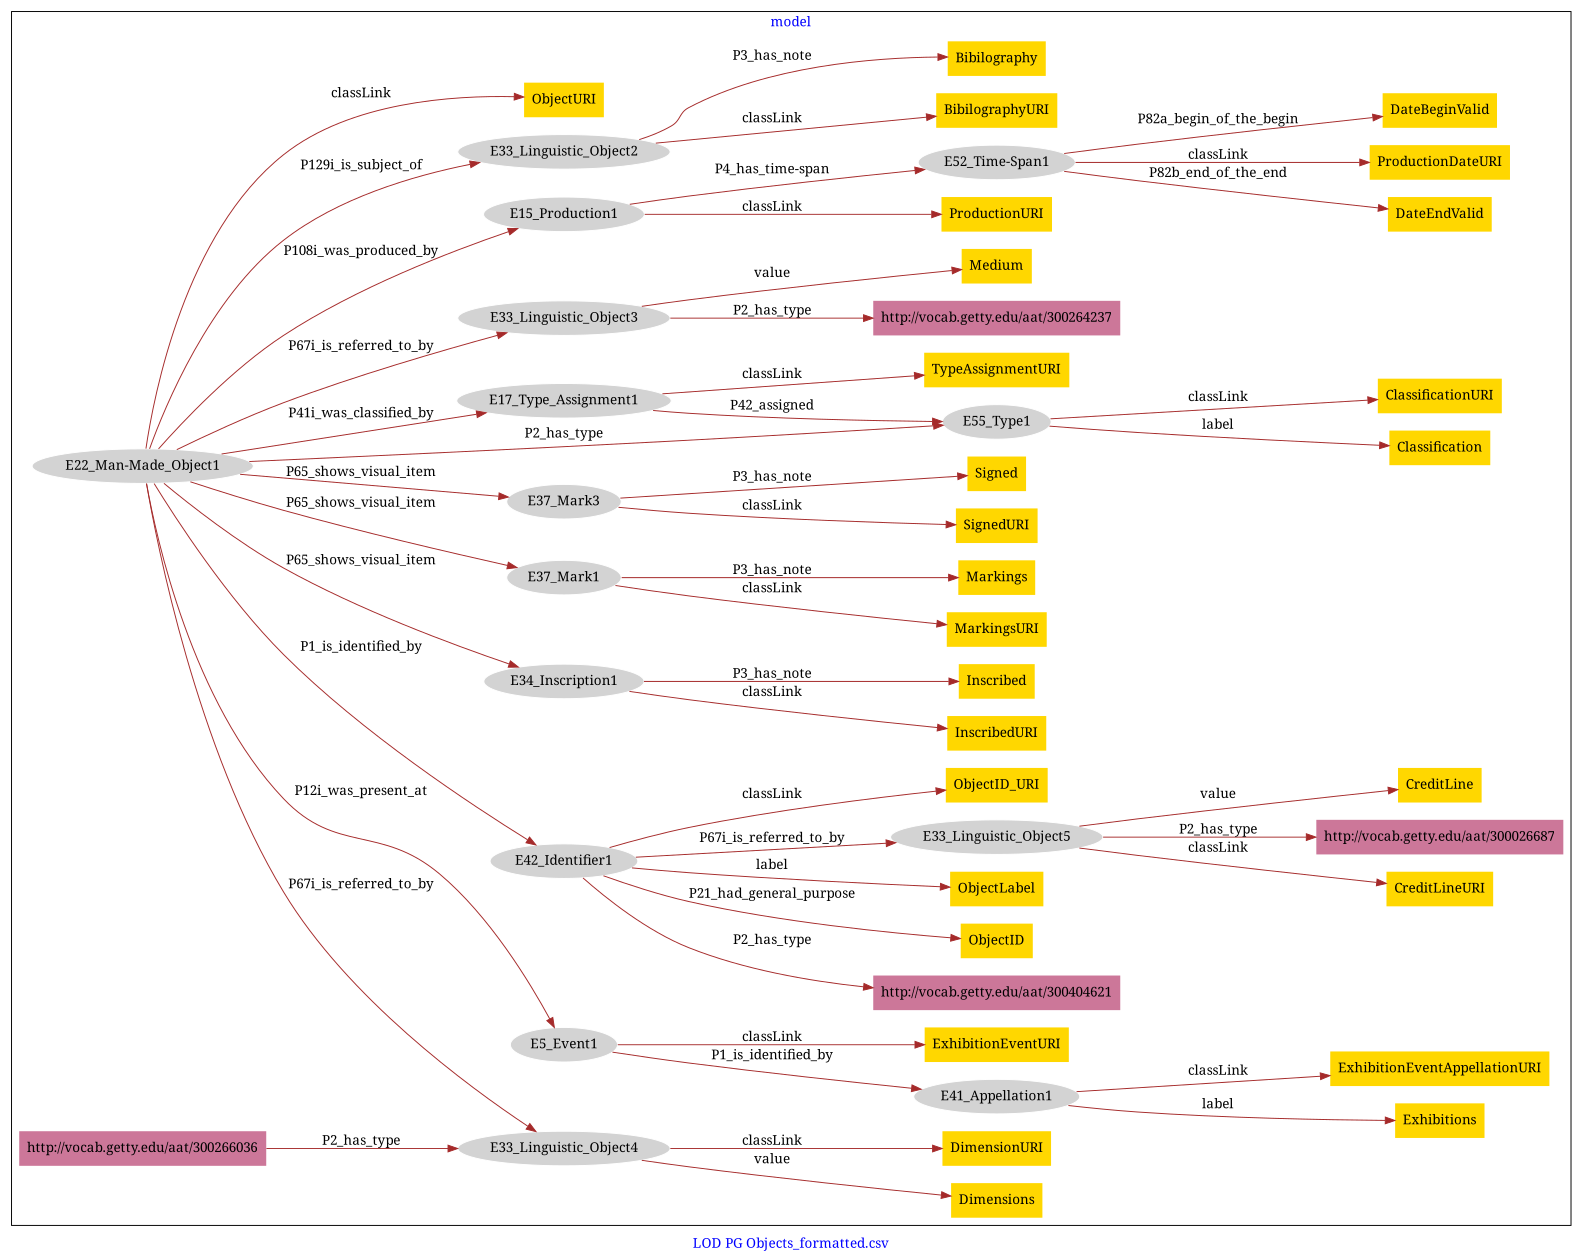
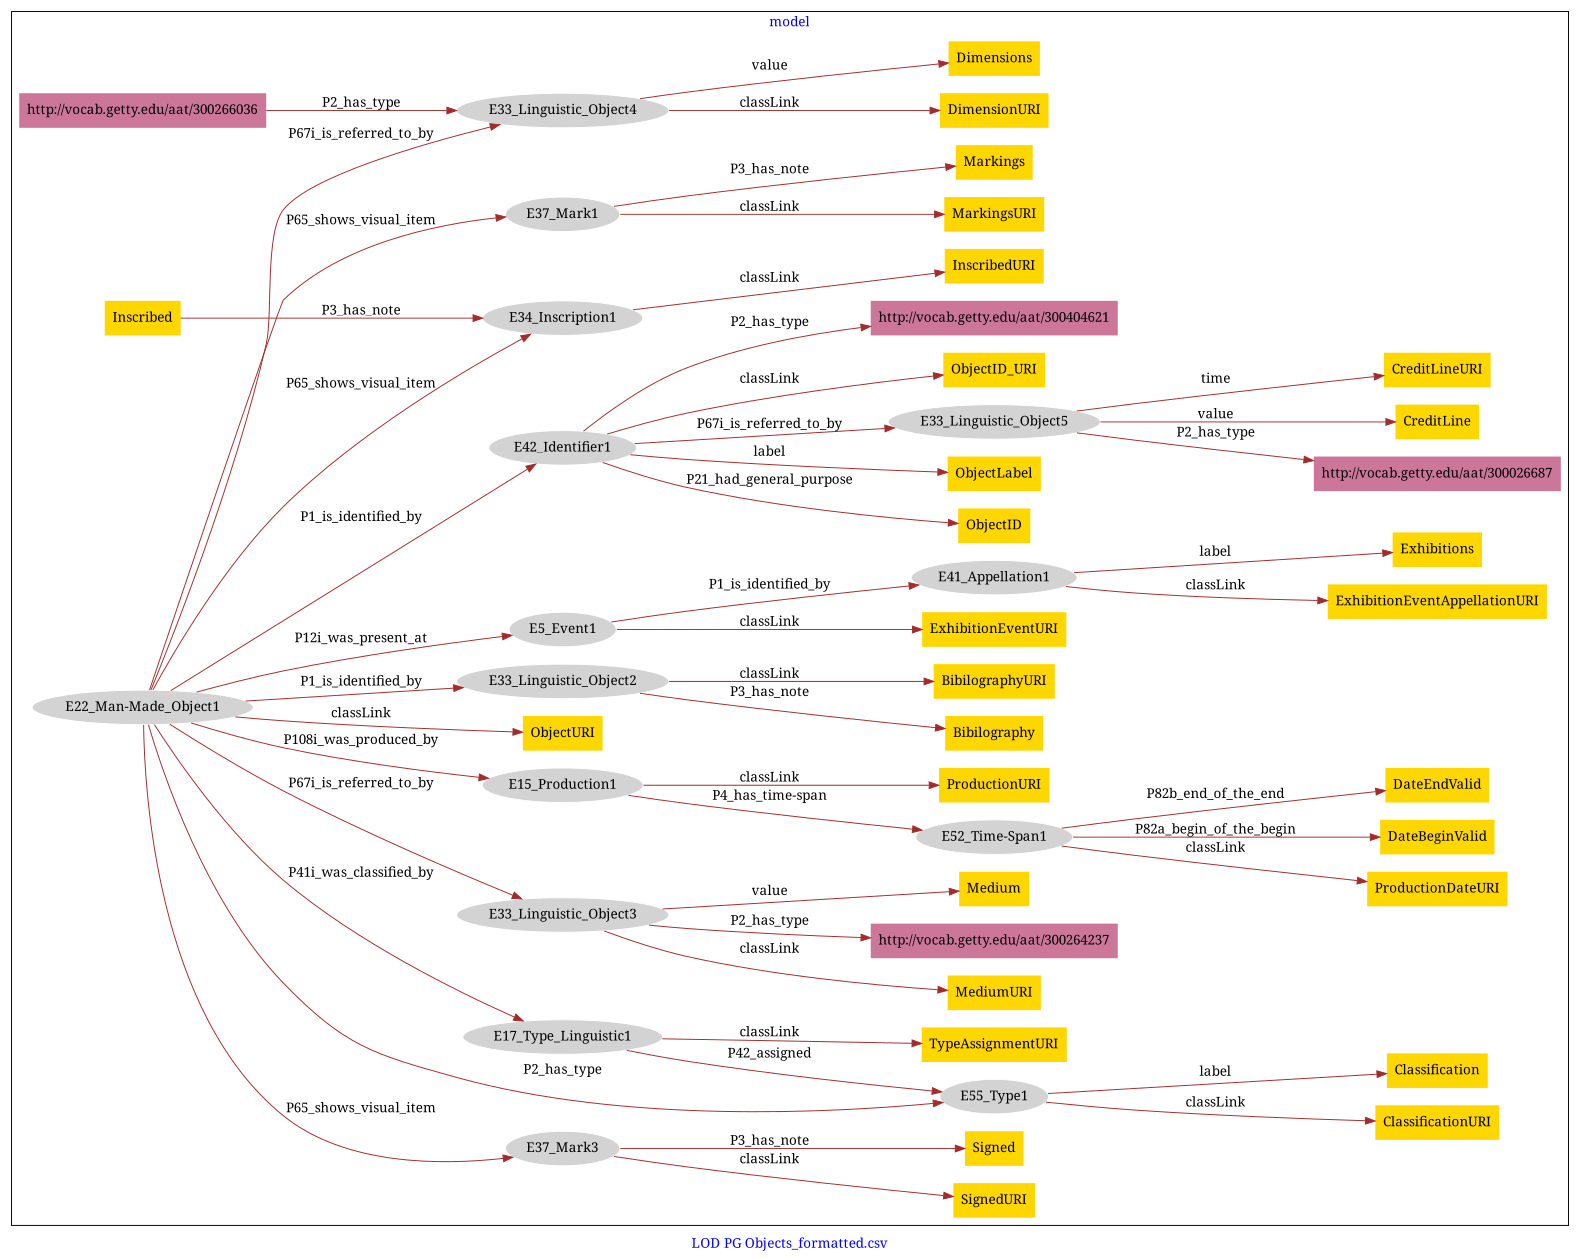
edge "E22_Man-Made_Object1" -> "E33_Linguistic_Object2": label "P129i_is_subject_of" -> "P1_is_identified_by"
node "E17_Type_Assignment1": label "E17_Type_Assignment1" -> "E17_Type_Linguistic1"
edge "E34_Inscription1" -> "Inscribed": reversed
edge "E33_Linguistic_Object5" -> "CreditLineURI": label "classLink" -> "time"
node "MediumURI": added
